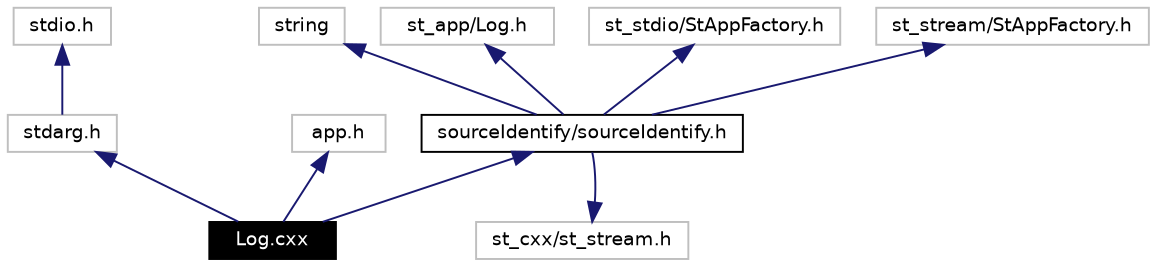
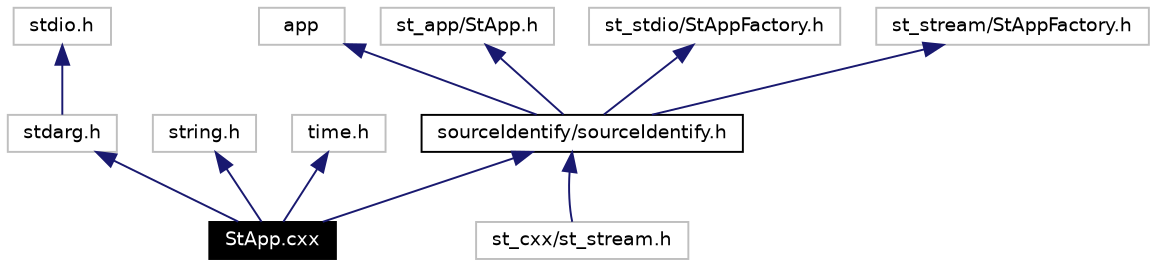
node "string": label "string" -> "app"
node "st_app/Log.h": label "st_app/Log.h" -> "st_app/StApp.h"
node "string.h": added
node "app.h": label "app.h" -> "time.h"
edge "sourceIdentify/sourceIdentify.h" -> "st_cxx/st_stream.h": reversed
node "Log.cxx": label "Log.cxx" -> "StApp.cxx"
